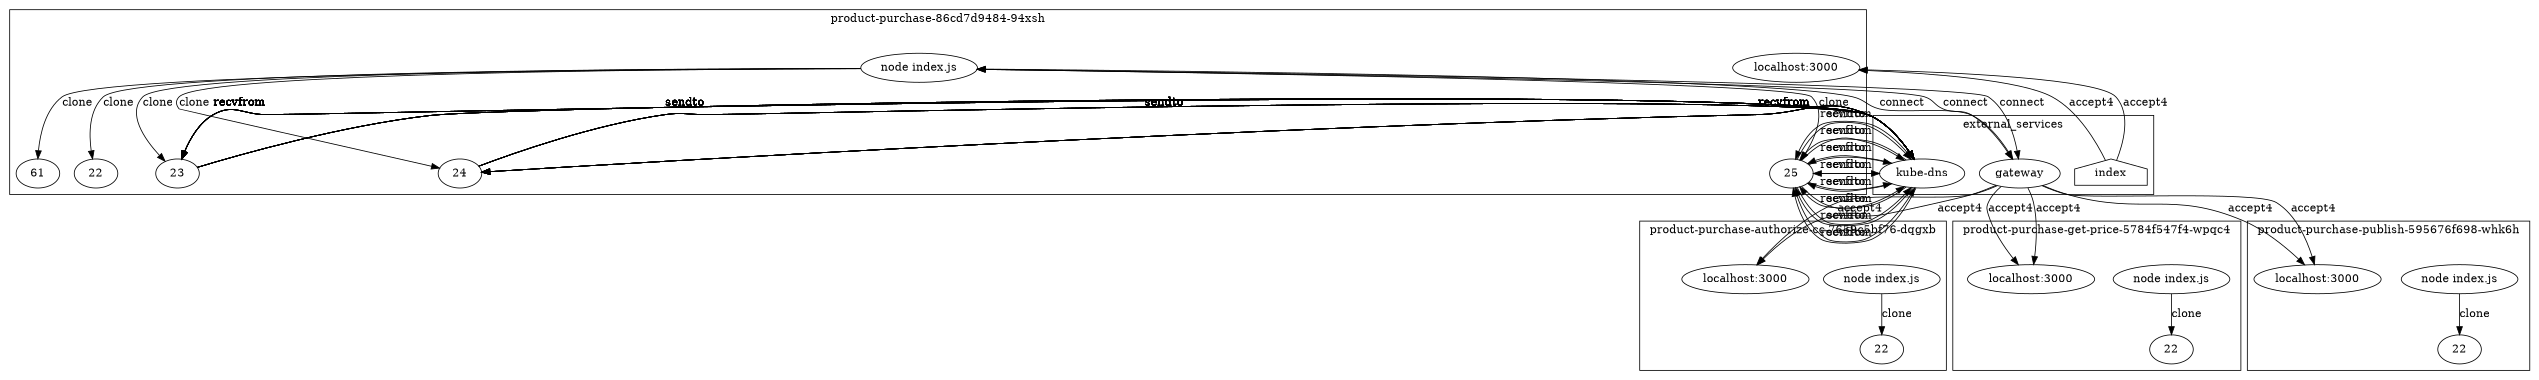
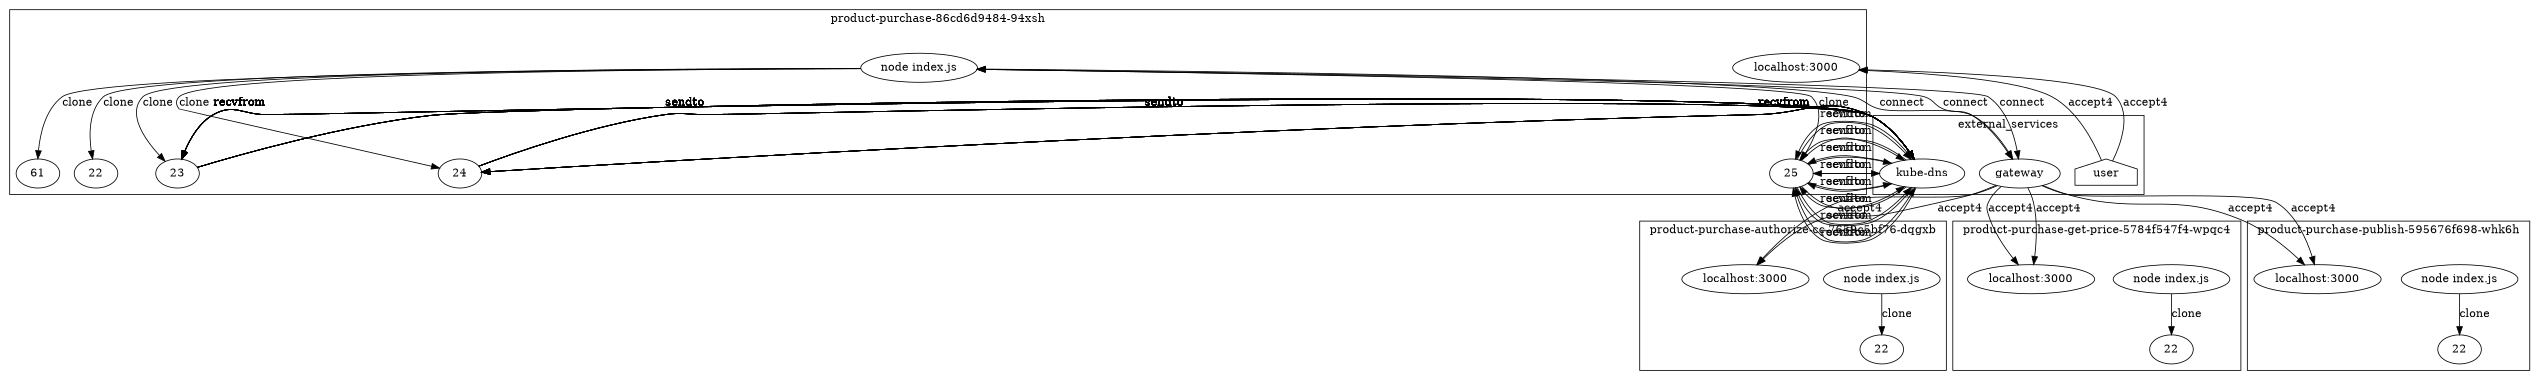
cluster " product-purchase-86cd7d9484-94xsh ": label " product-purchase-86cd7d9484-94xsh " -> " product-purchase-86cd6d9484-94xsh "
node "index": label "index" -> "user"
